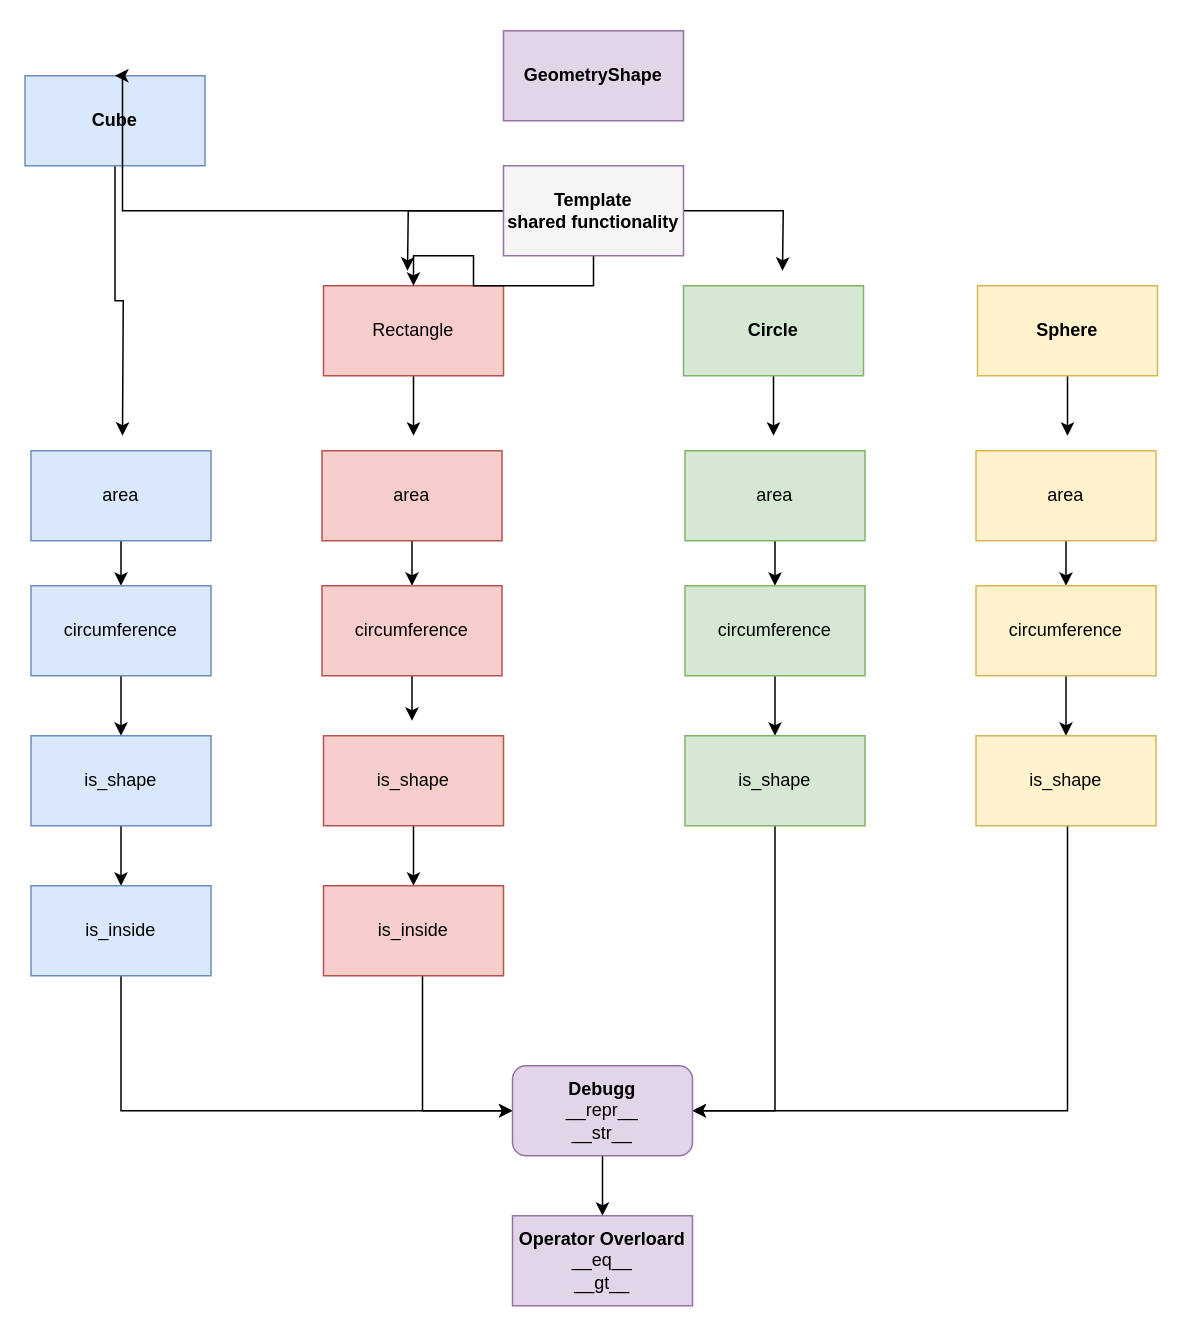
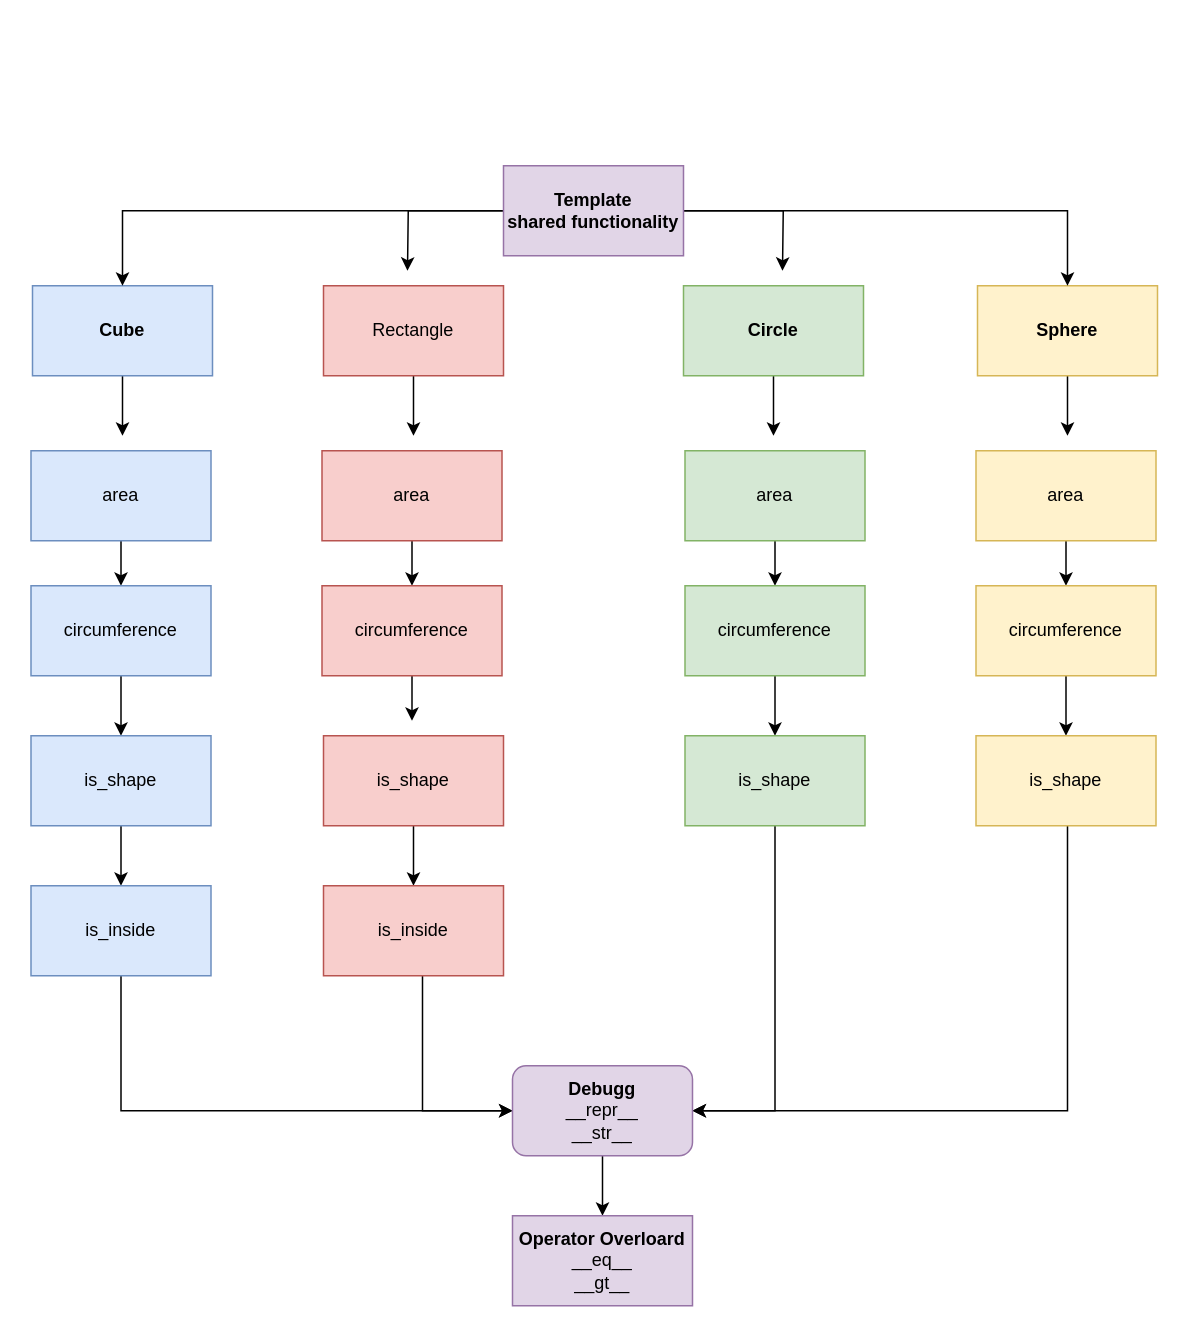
node "GeometryShape": removed
node "Cube": moved (115, 121) -> (122, 331)
node "Template shared functionality": fillcolor #f5f5f5 -> #e1d5e7
edge "Template shared functionality" -> "Rectangle": now "Template shared functionality" -> "Sphere"
